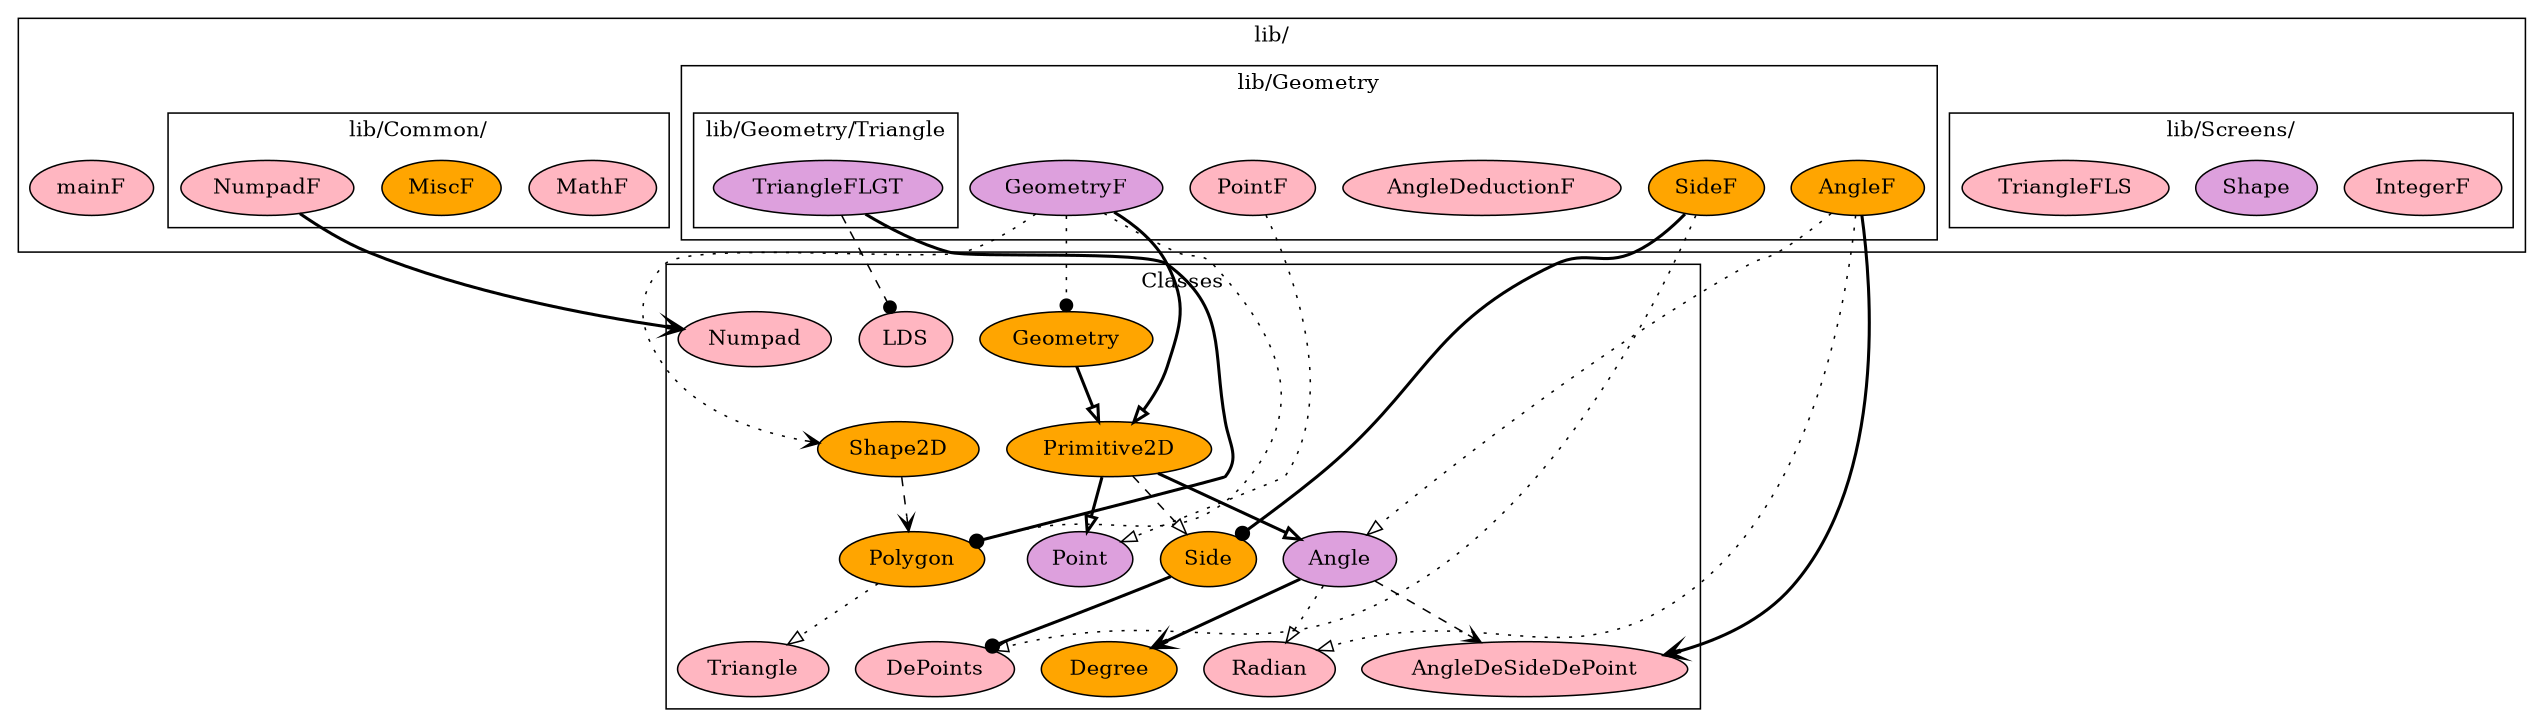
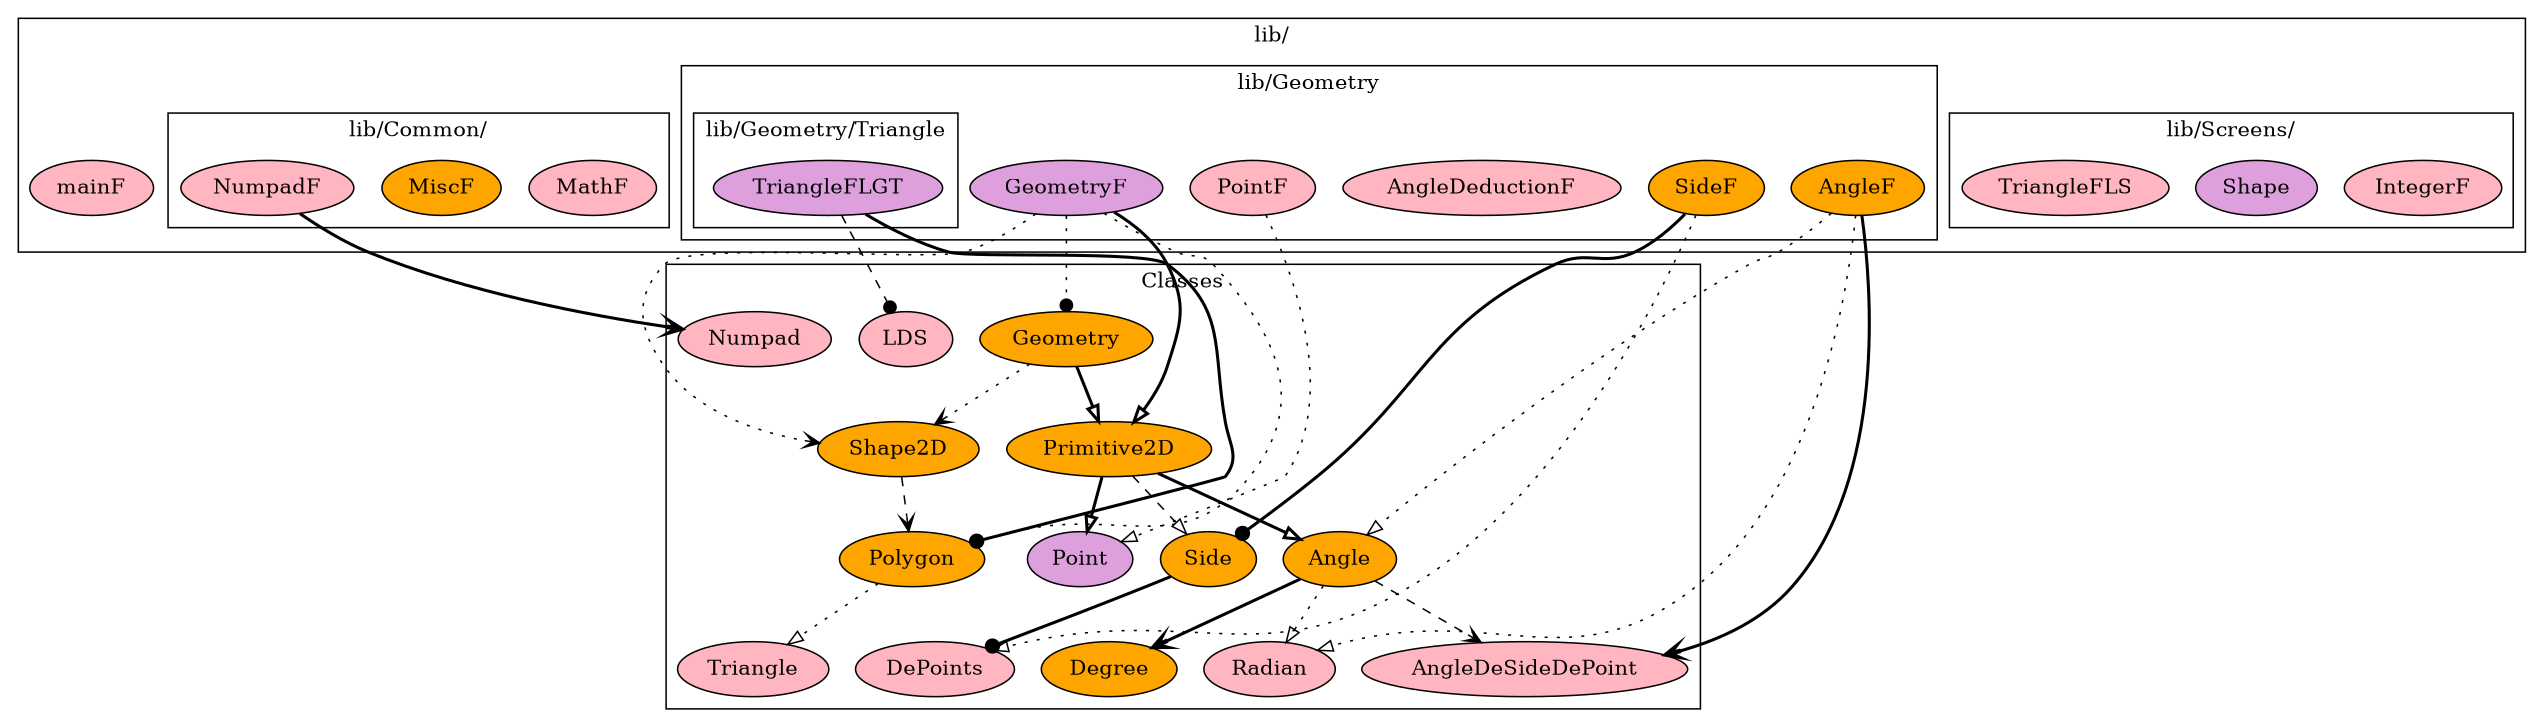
edge "Geometry" -> "Shape2D": added
node "Angle": fillcolor plum -> orange
